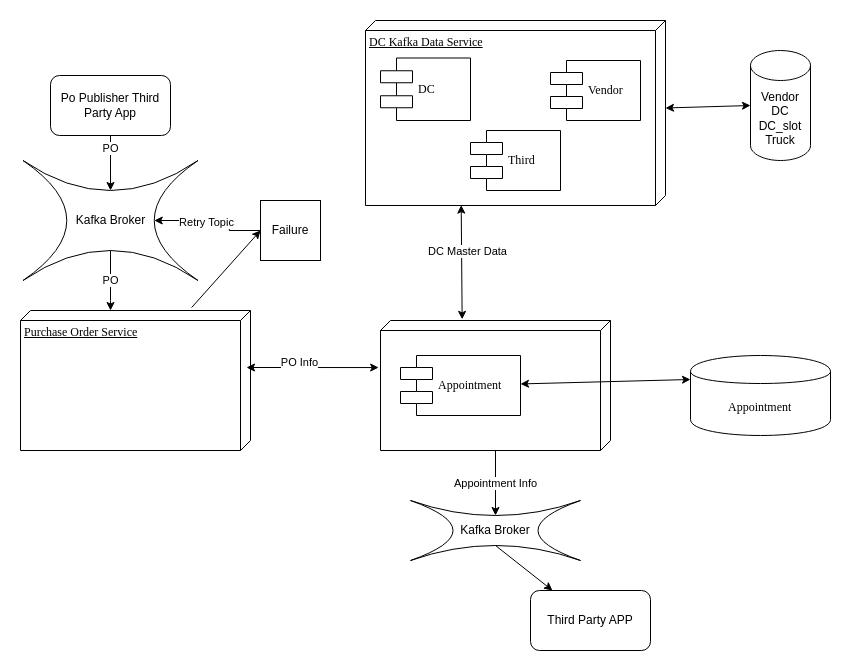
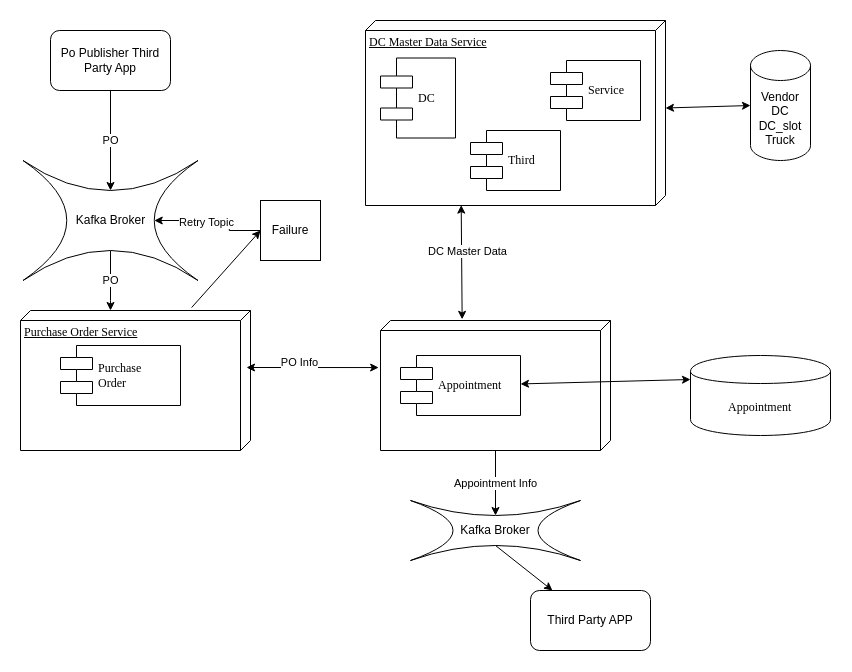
node "DC Kafka Data Service": label "DC Kafka Data Service" -> "DC Master Data Service"
node "DC": size 90x63 -> 75x80
node "Vendor": label "Vendor" -> "Service"
node "Po Publisher Third Party App": moved (111, 106) -> (111, 61)
node "Purchase Order": added
